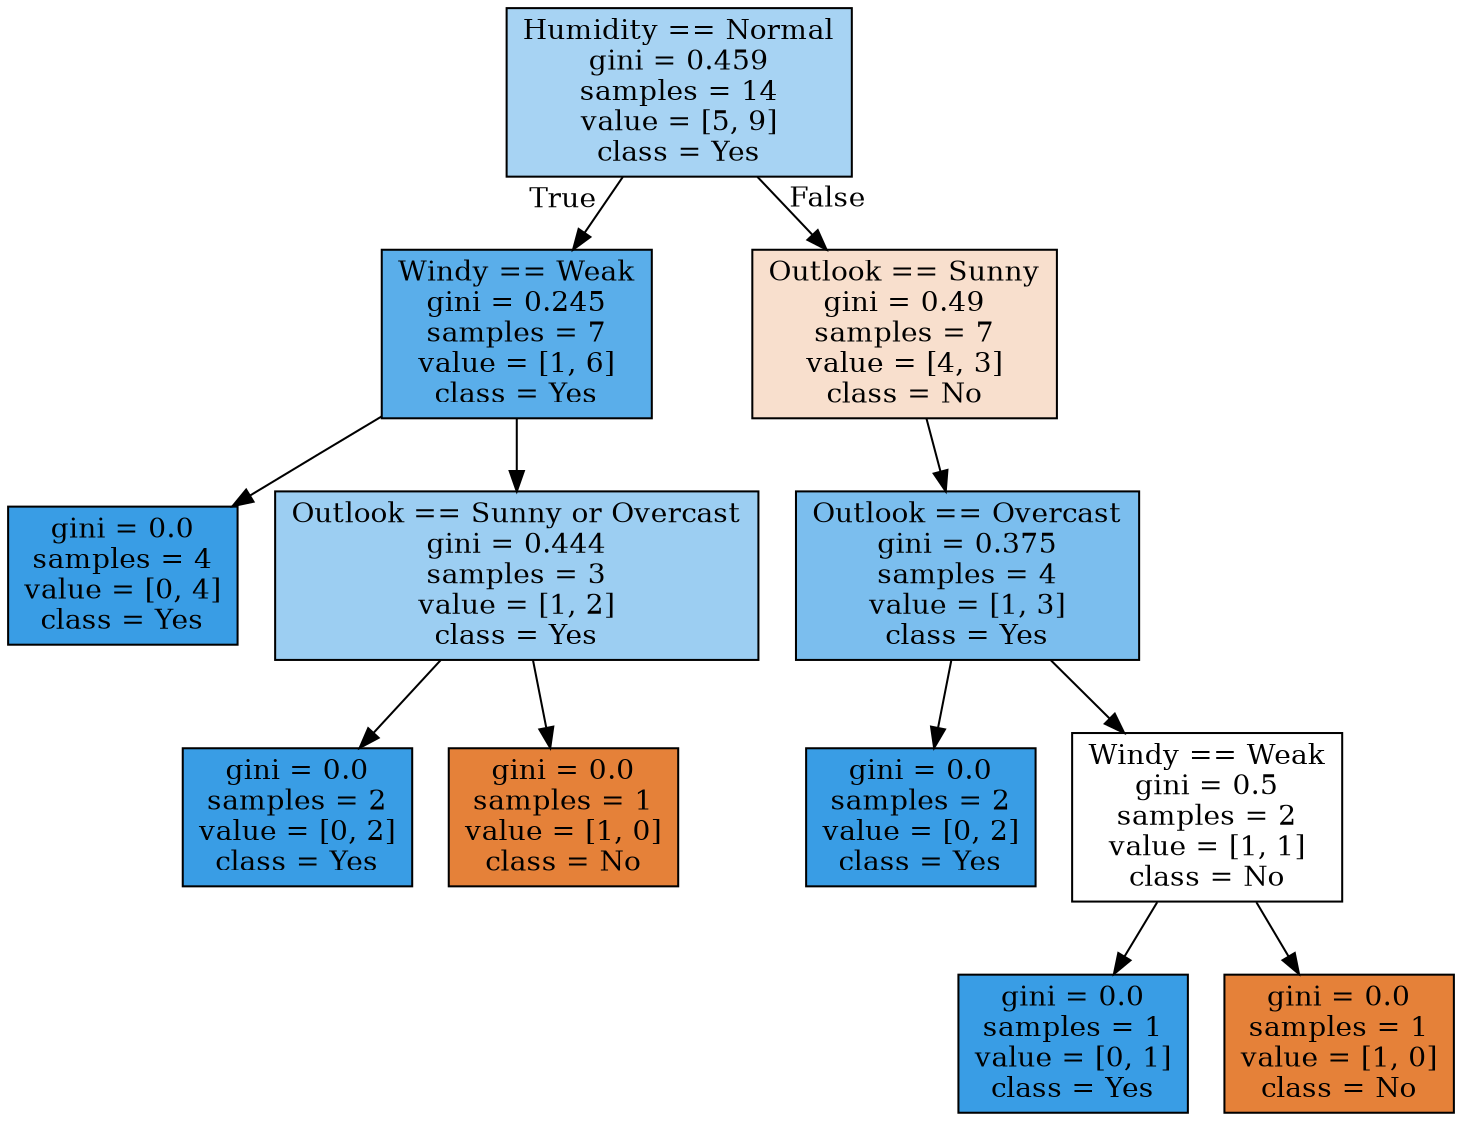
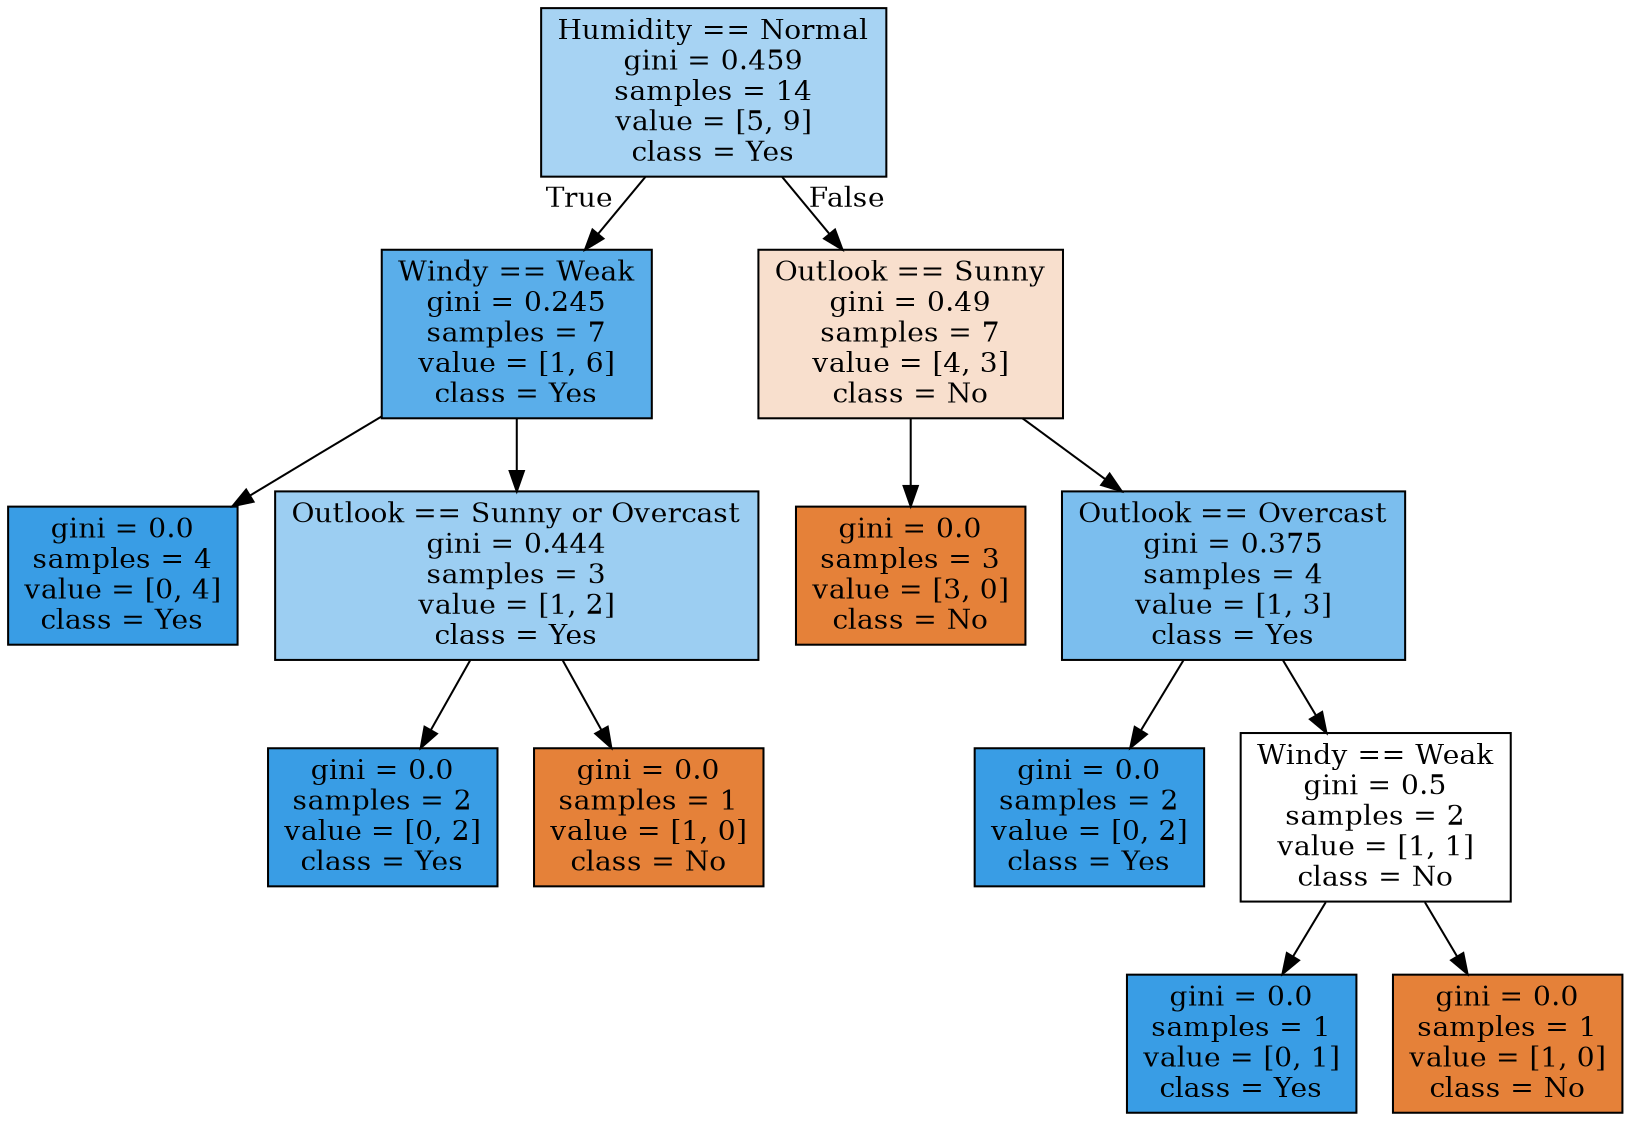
node "gini = 0.0 samples = 3 value = [3, 0] class = No": added
